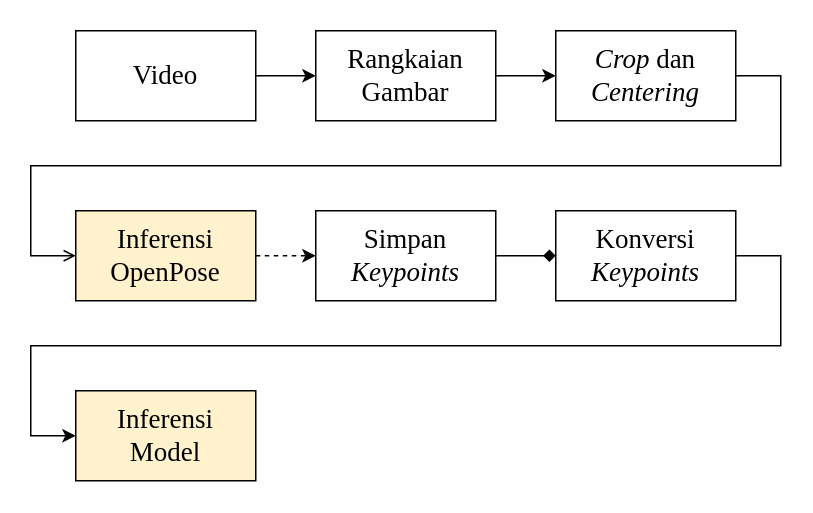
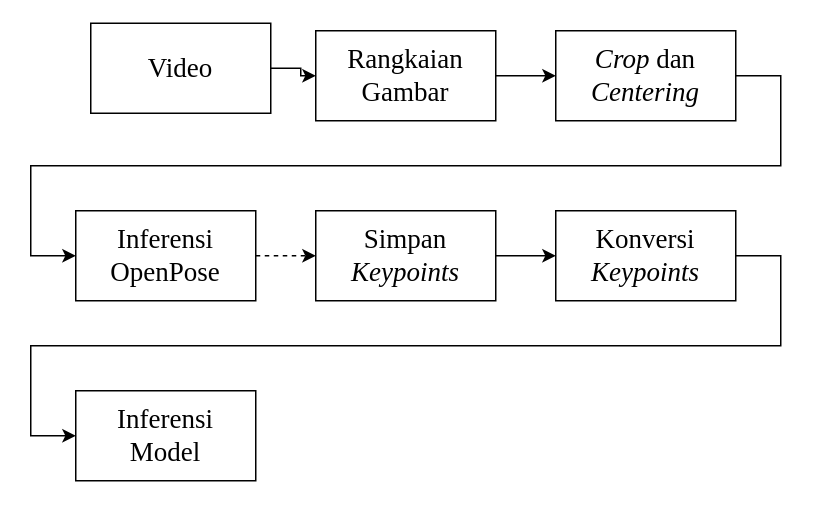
node "Video": moved (166, 76) -> (181, 68)
edge "Crop dan Centering" -> "Inferensi OpenPose": arrowhead open -> classic
node "Inferensi OpenPose": fillcolor #fff2cc -> #ffffff
edge "Simpan Keypoints" -> "Konversi Keypoints": arrowhead diamond -> classic
node "Inferensi Model": fillcolor #fff2cc -> #ffffff
